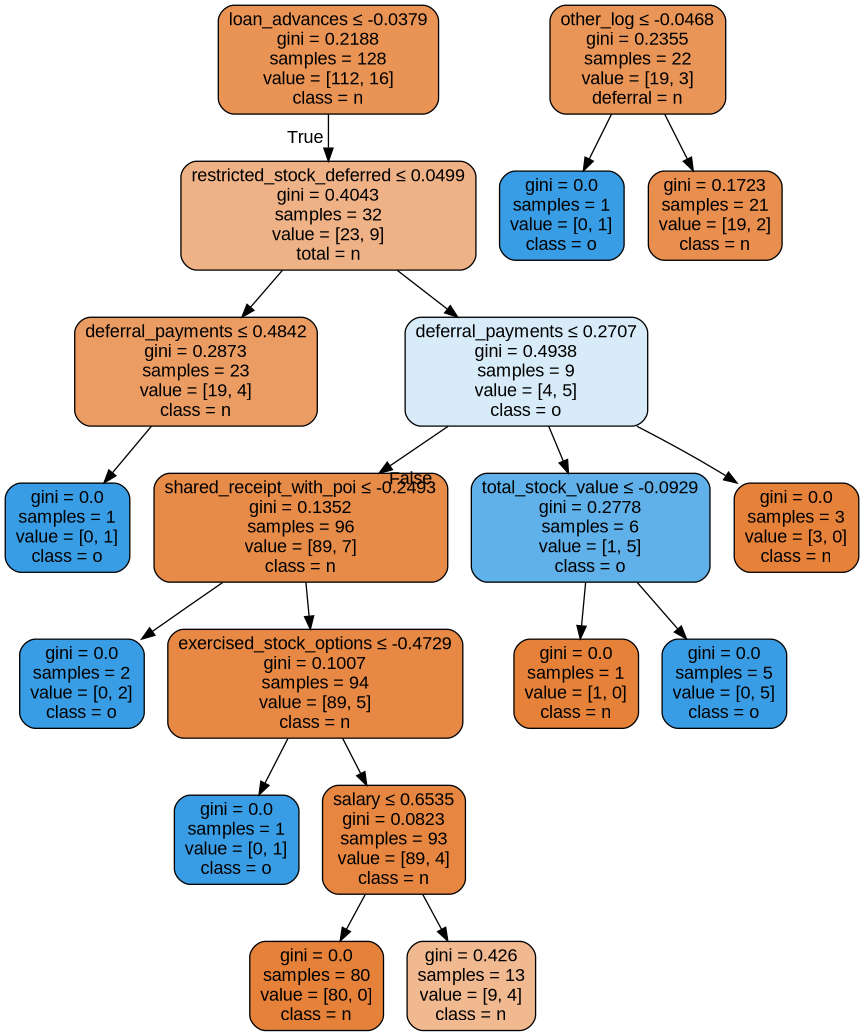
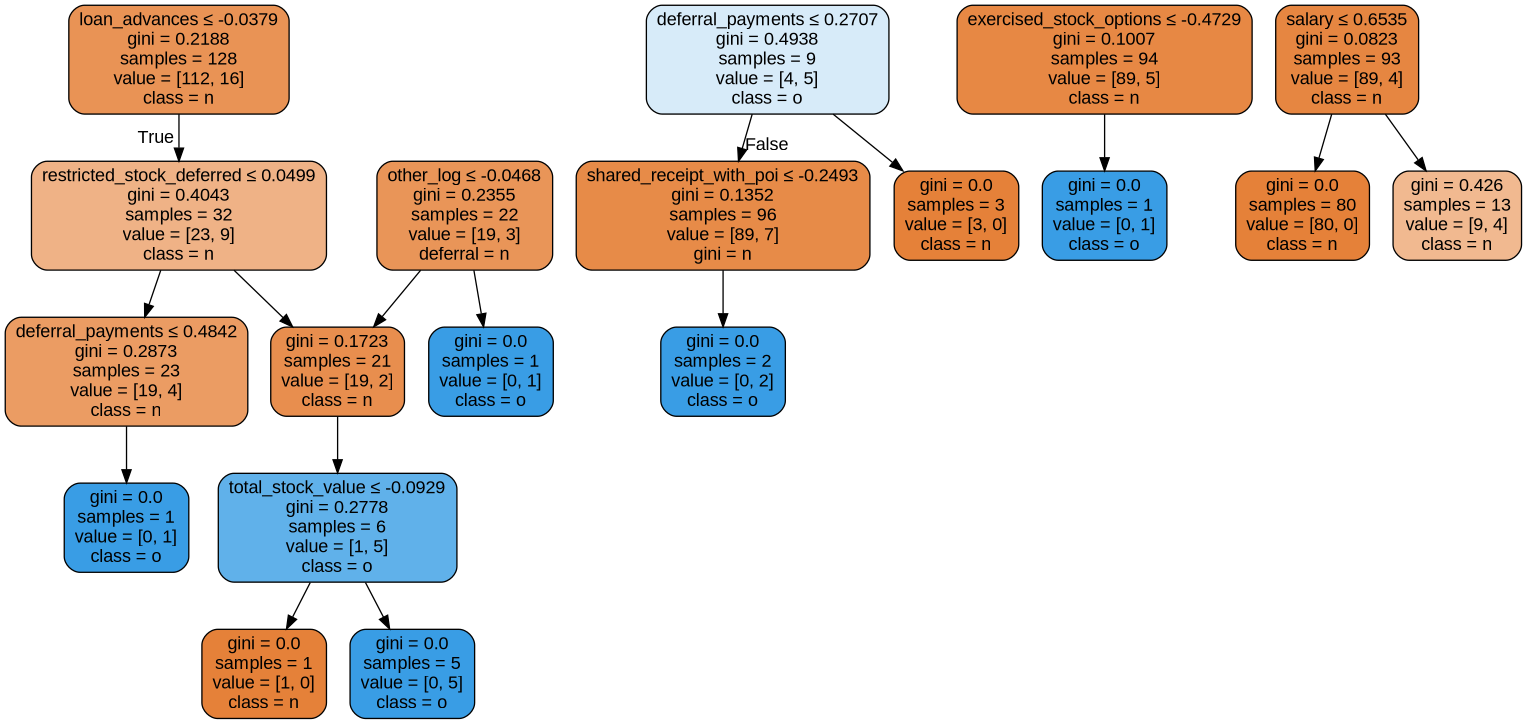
node "restricted_stock_deferred ≤ 0.0499": text "total = n" -> "class = n"
edge "restricted_stock_deferred ≤ 0.0499" -> "deferral_payments ≤ 0.2707": now "restricted_stock_deferred ≤ 0.0499" -> "gini = 0.1723"
edge "deferral_payments ≤ 0.2707" -> "total_stock_value ≤ -0.0929": now "gini = 0.1723" -> "total_stock_value ≤ -0.0929"
node "shared_receipt_with_poi ≤ -0.2493": text "class = n" -> "gini = n"
edge "shared_receipt_with_poi ≤ -0.2493" -> "exercised_stock_options ≤ -0.4729": removed
edge "exercised_stock_options ≤ -0.4729" -> "salary ≤ 0.6535": removed
